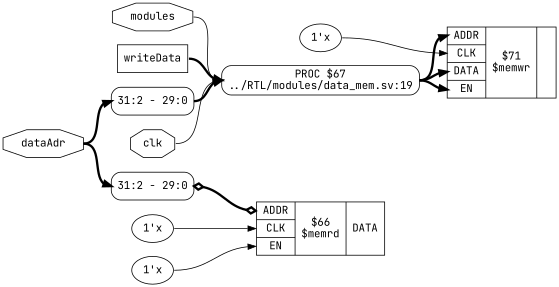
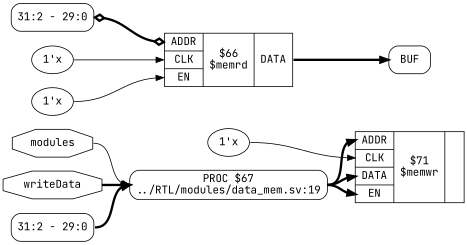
node "writeData": shape box -> octagon
node "BUF": added
node "dataAdr": removed
node "clk": removed
